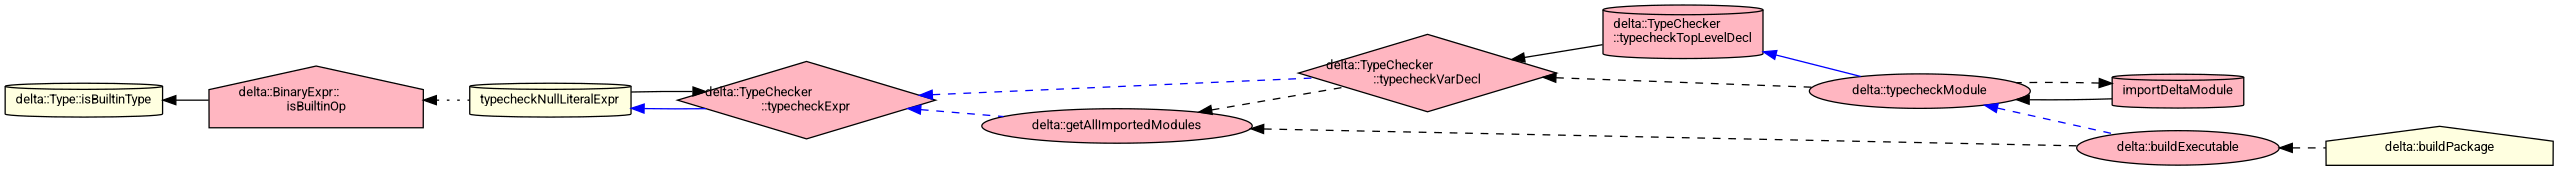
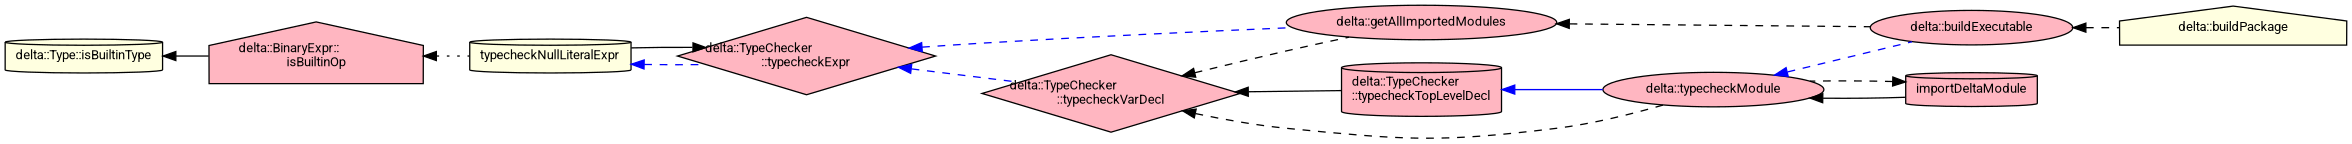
edge "delta::TypeChecker ::typecheckVarDecl" -> "delta::getAllImportedModules": reversed
edge "delta::TypeChecker ::typecheckExpr" -> "typecheckNullLiteralExpr": style solid -> dashed
